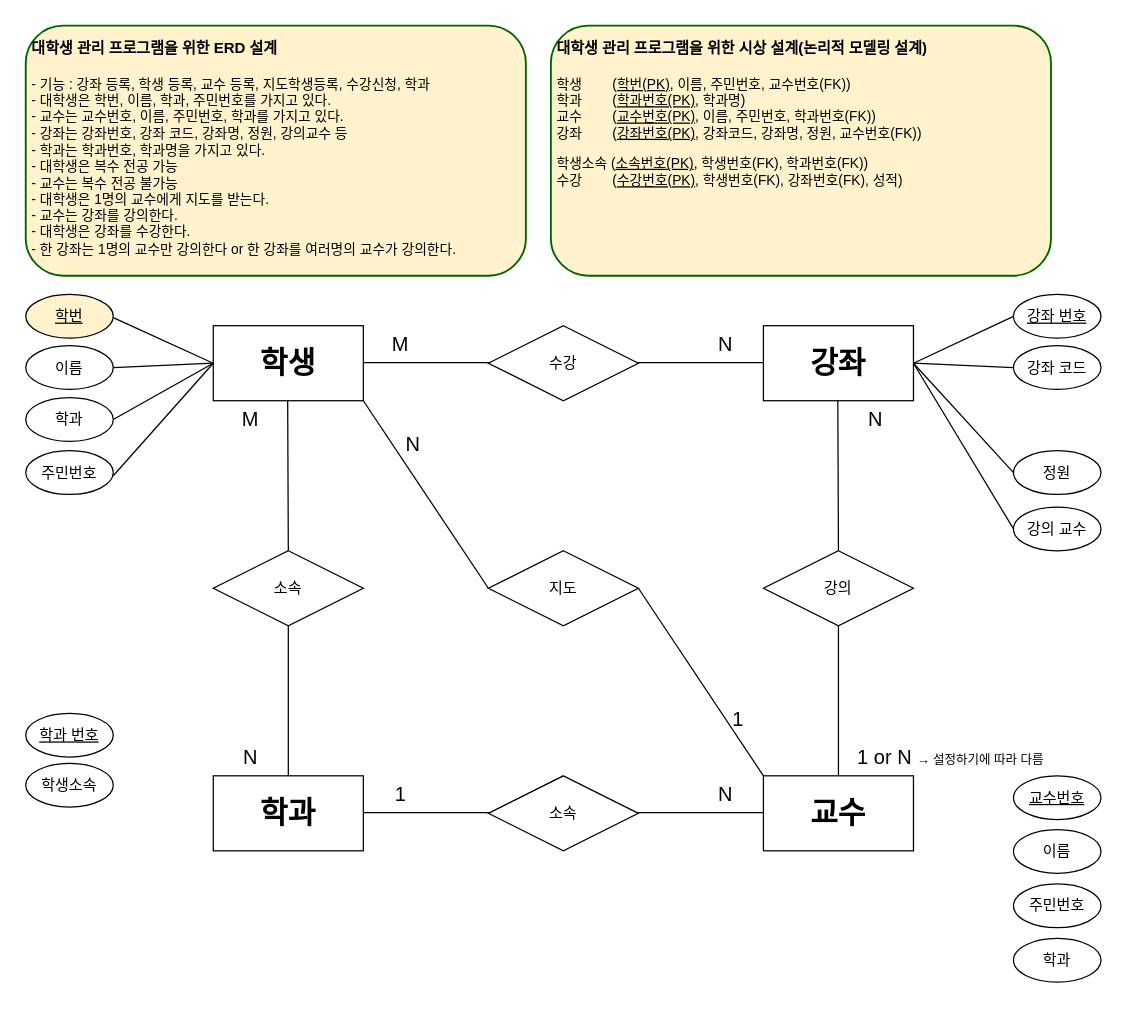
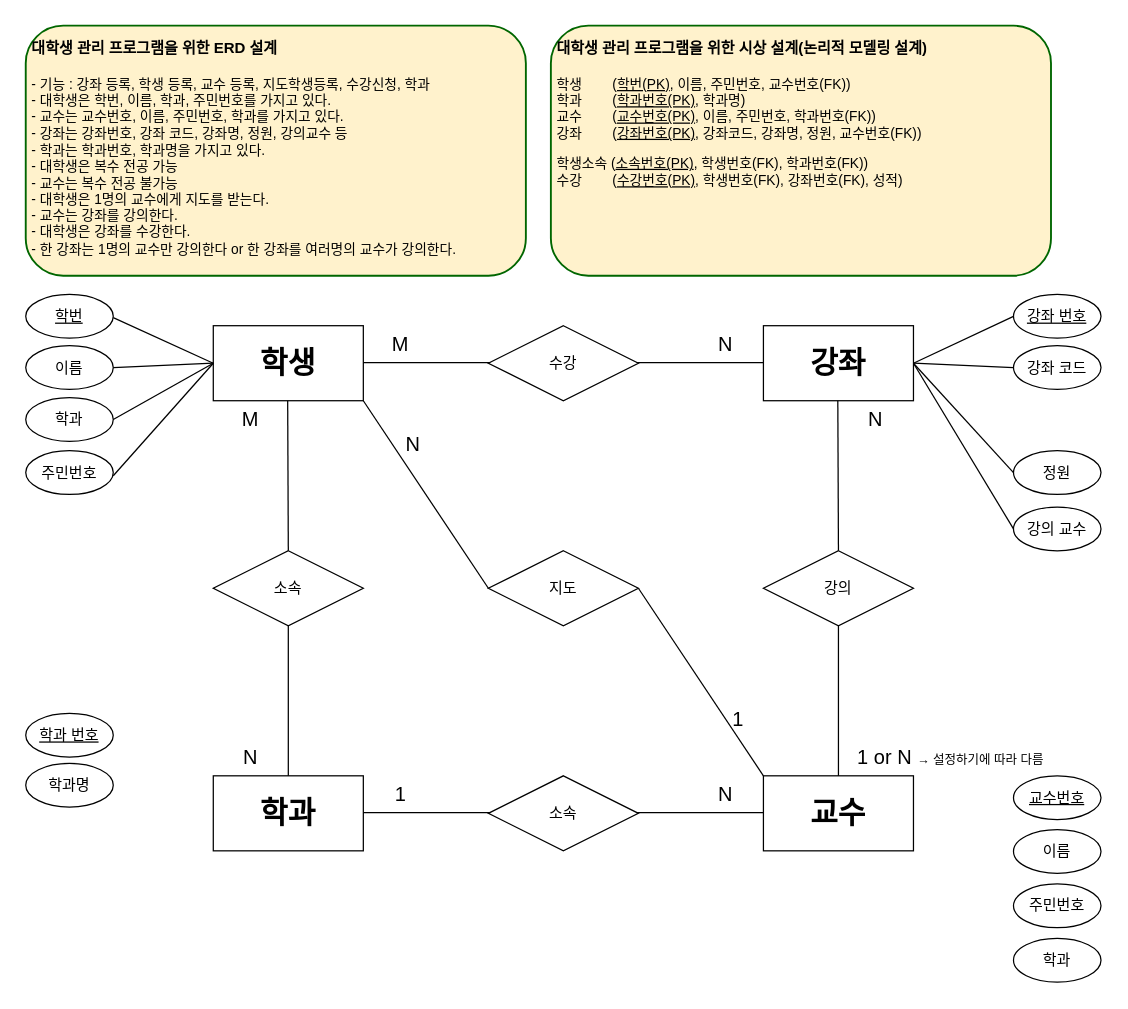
node "학번": fillcolor #fff2cc -> #ffffff
node "학생소속": label "학생소속" -> "학과명"
